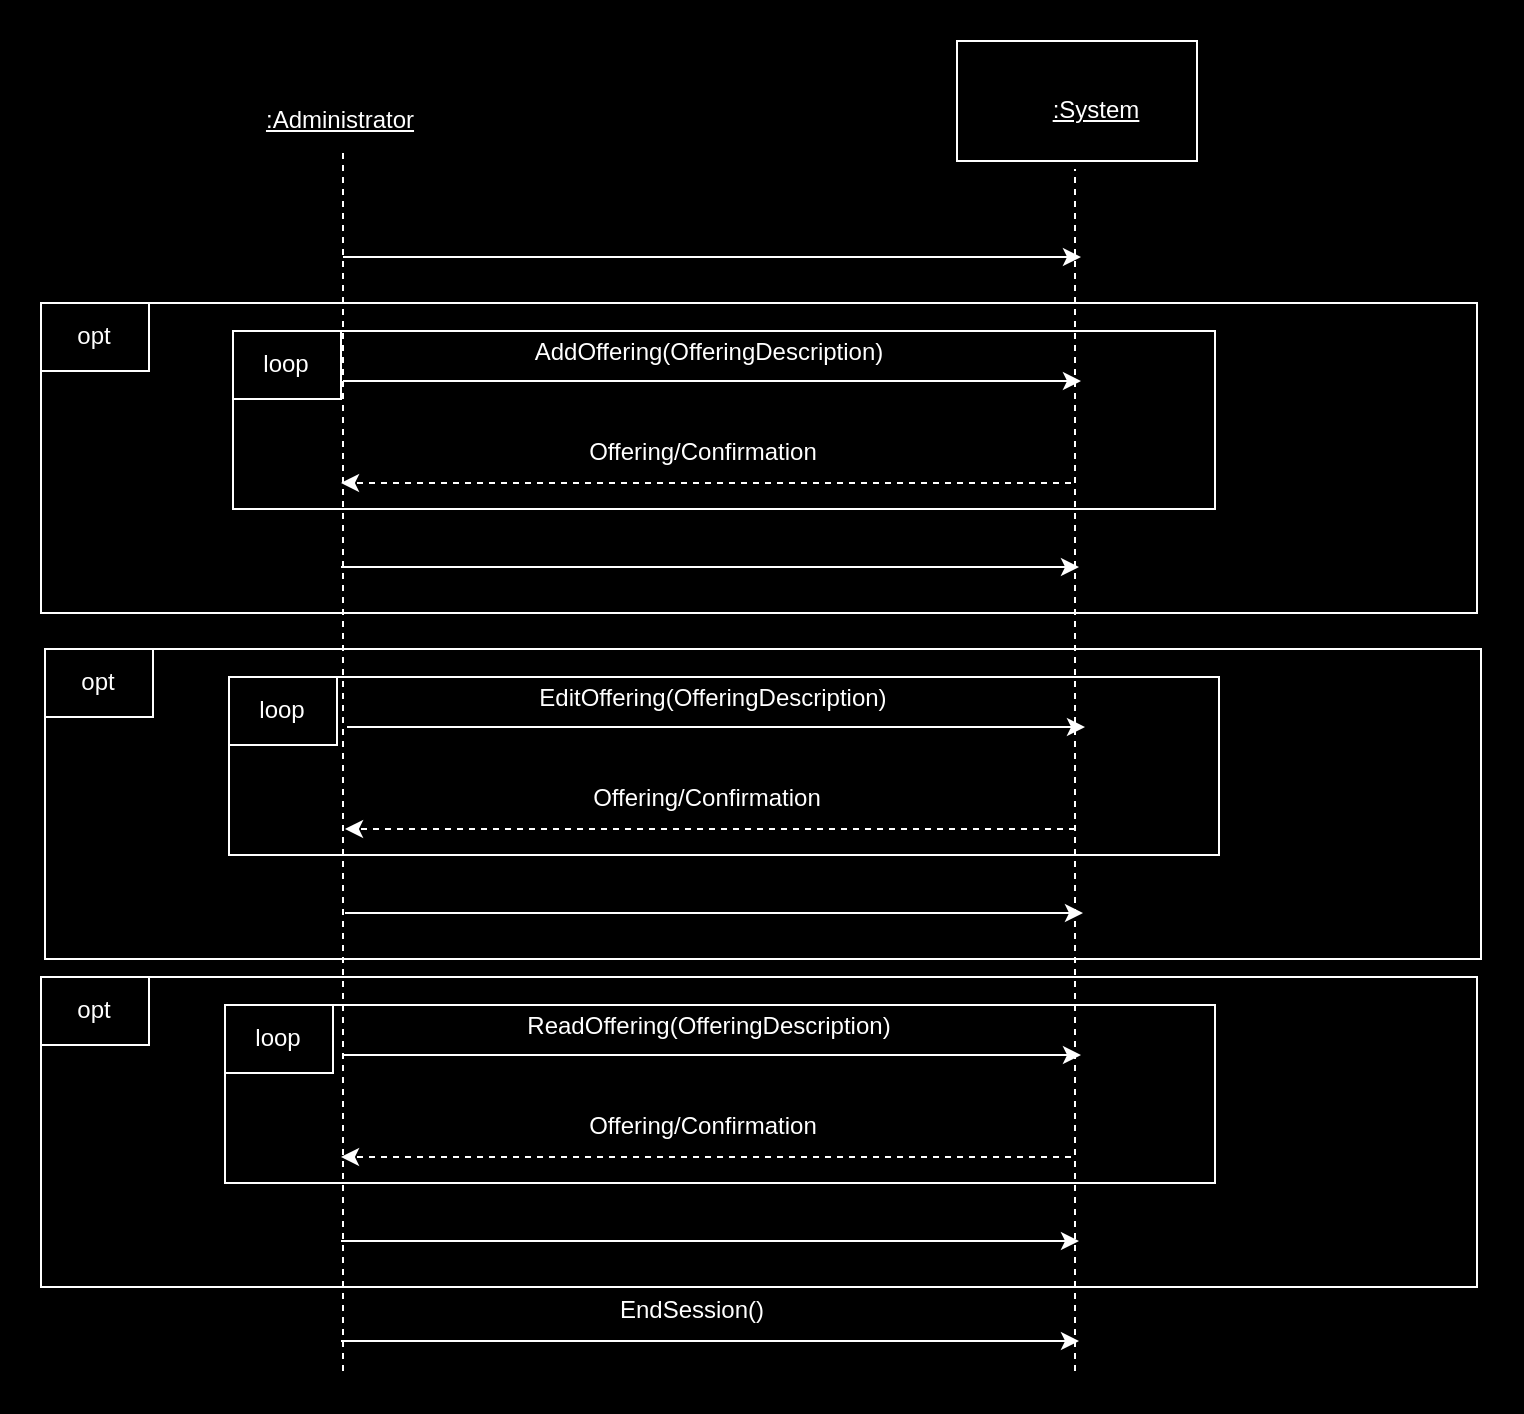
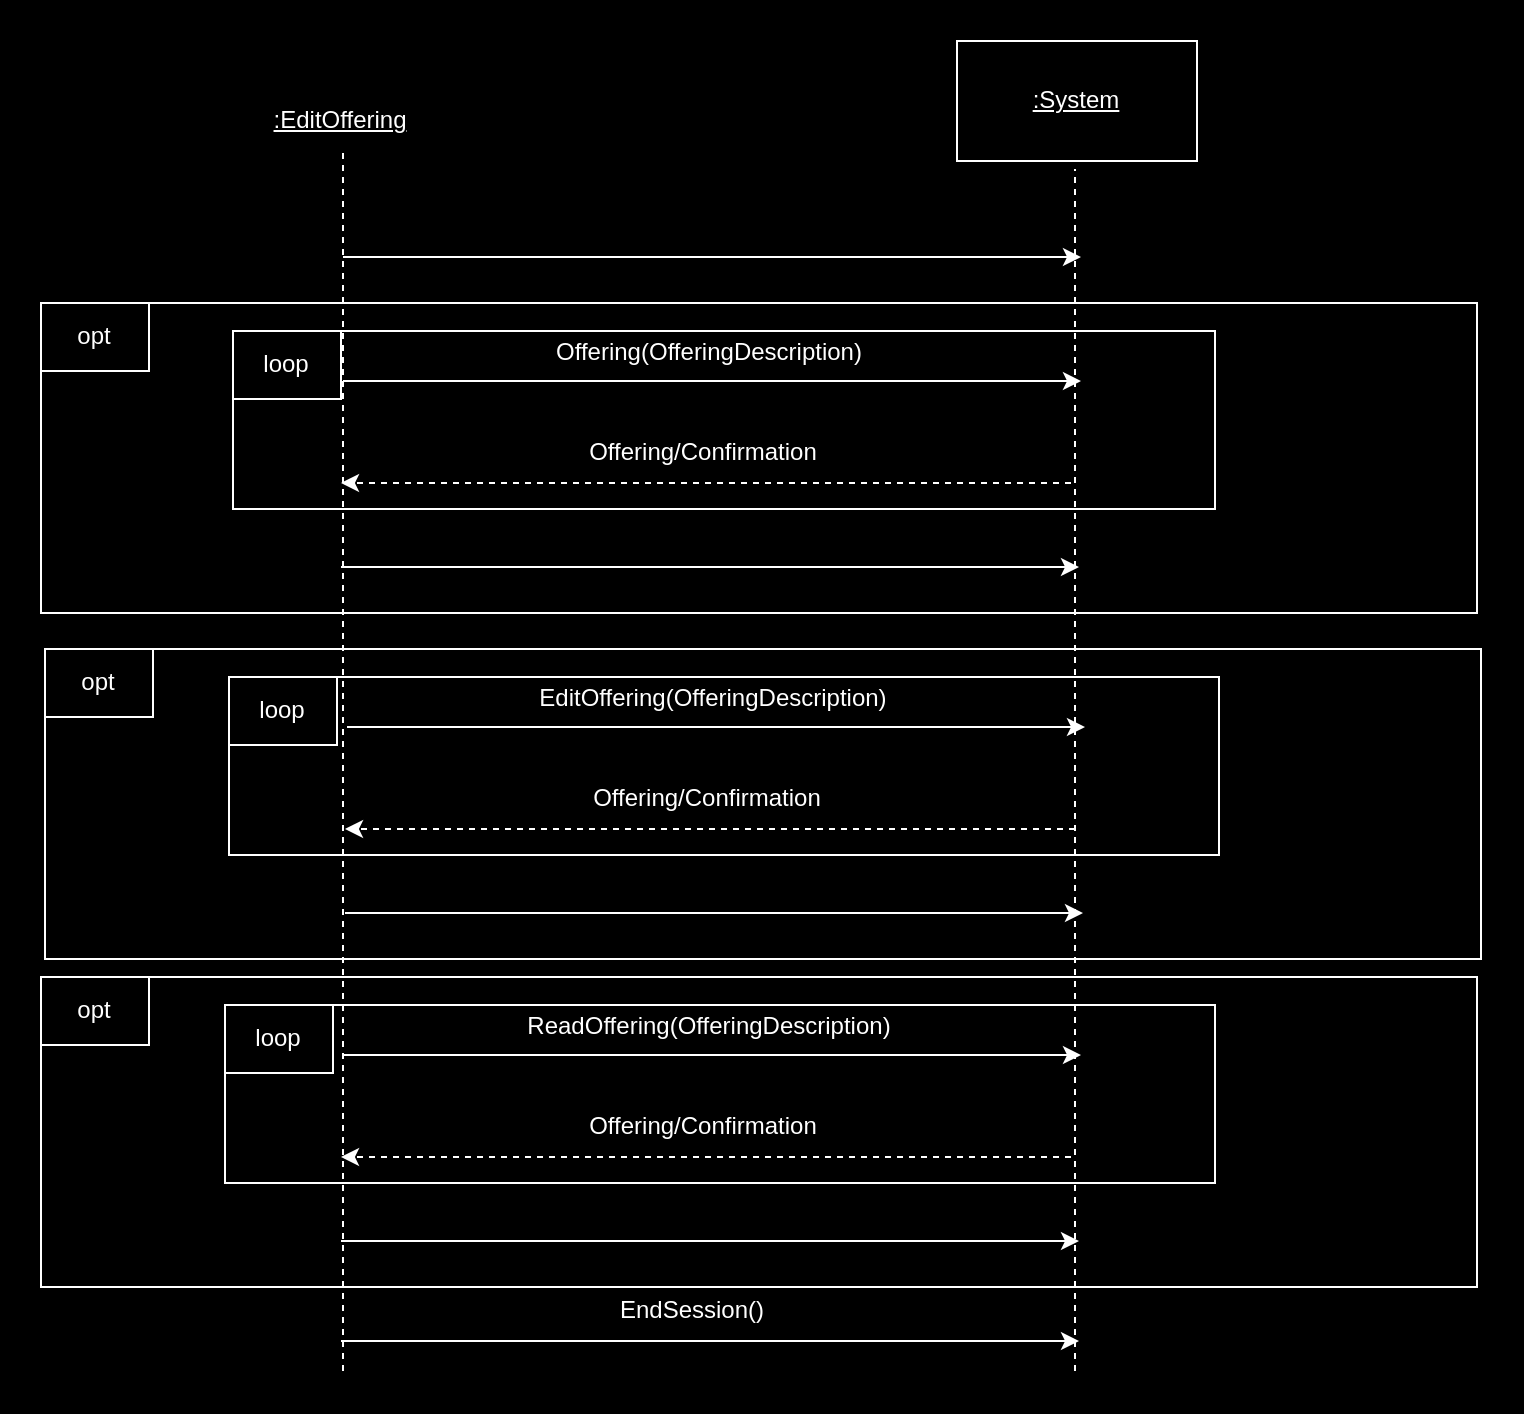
node ":System": moved (1097, 111) -> (1077, 101)
node ":Administrator": label ":Administrator" -> ":EditOffering"
node "AddOffering(OfferingDescription)": label "AddOffering(OfferingDescription)" -> "Offering(OfferingDescription)"
